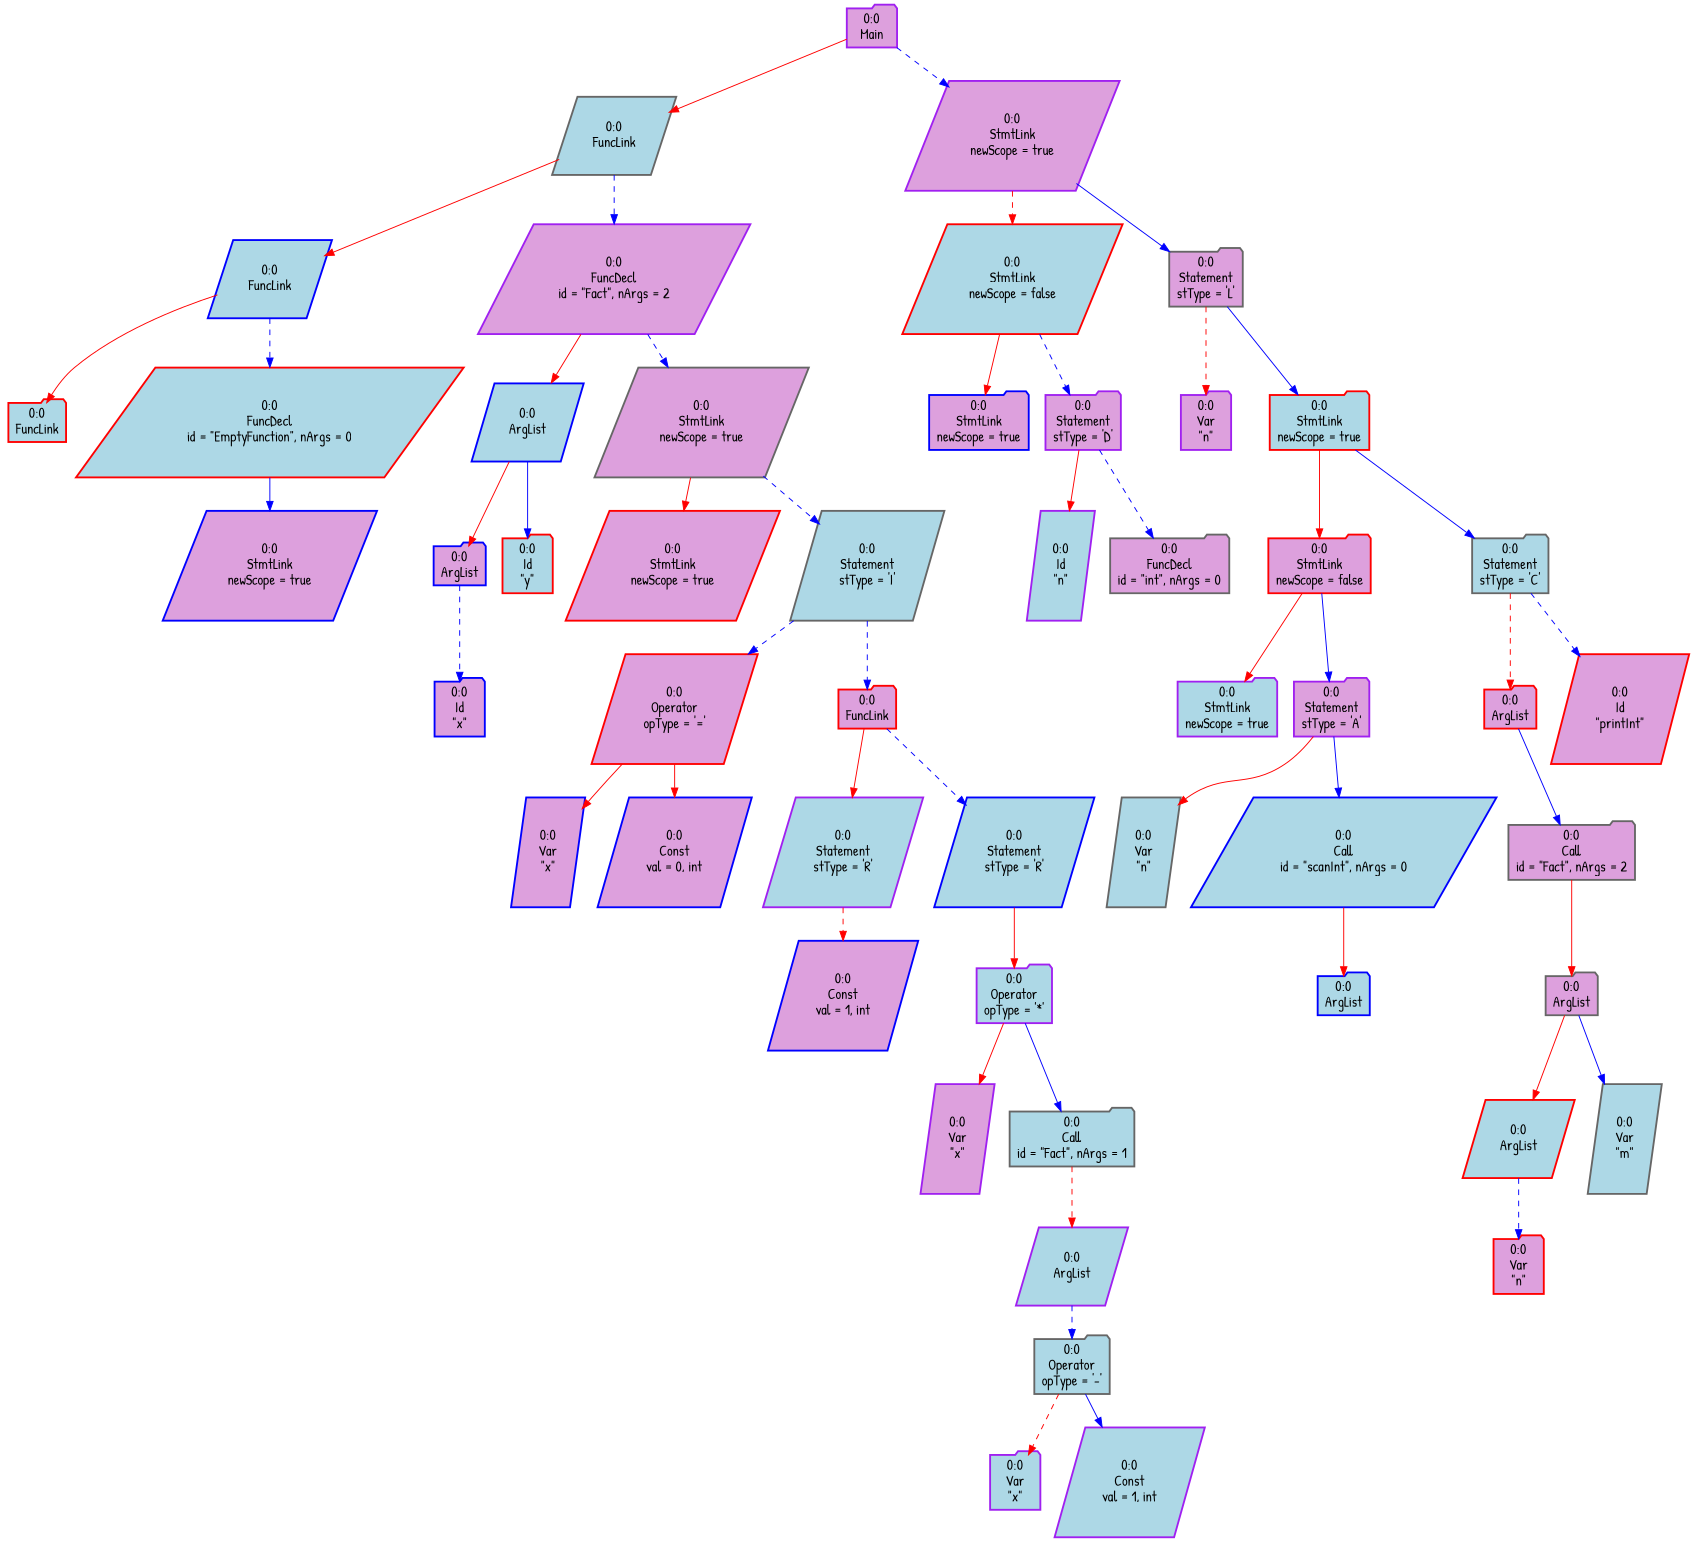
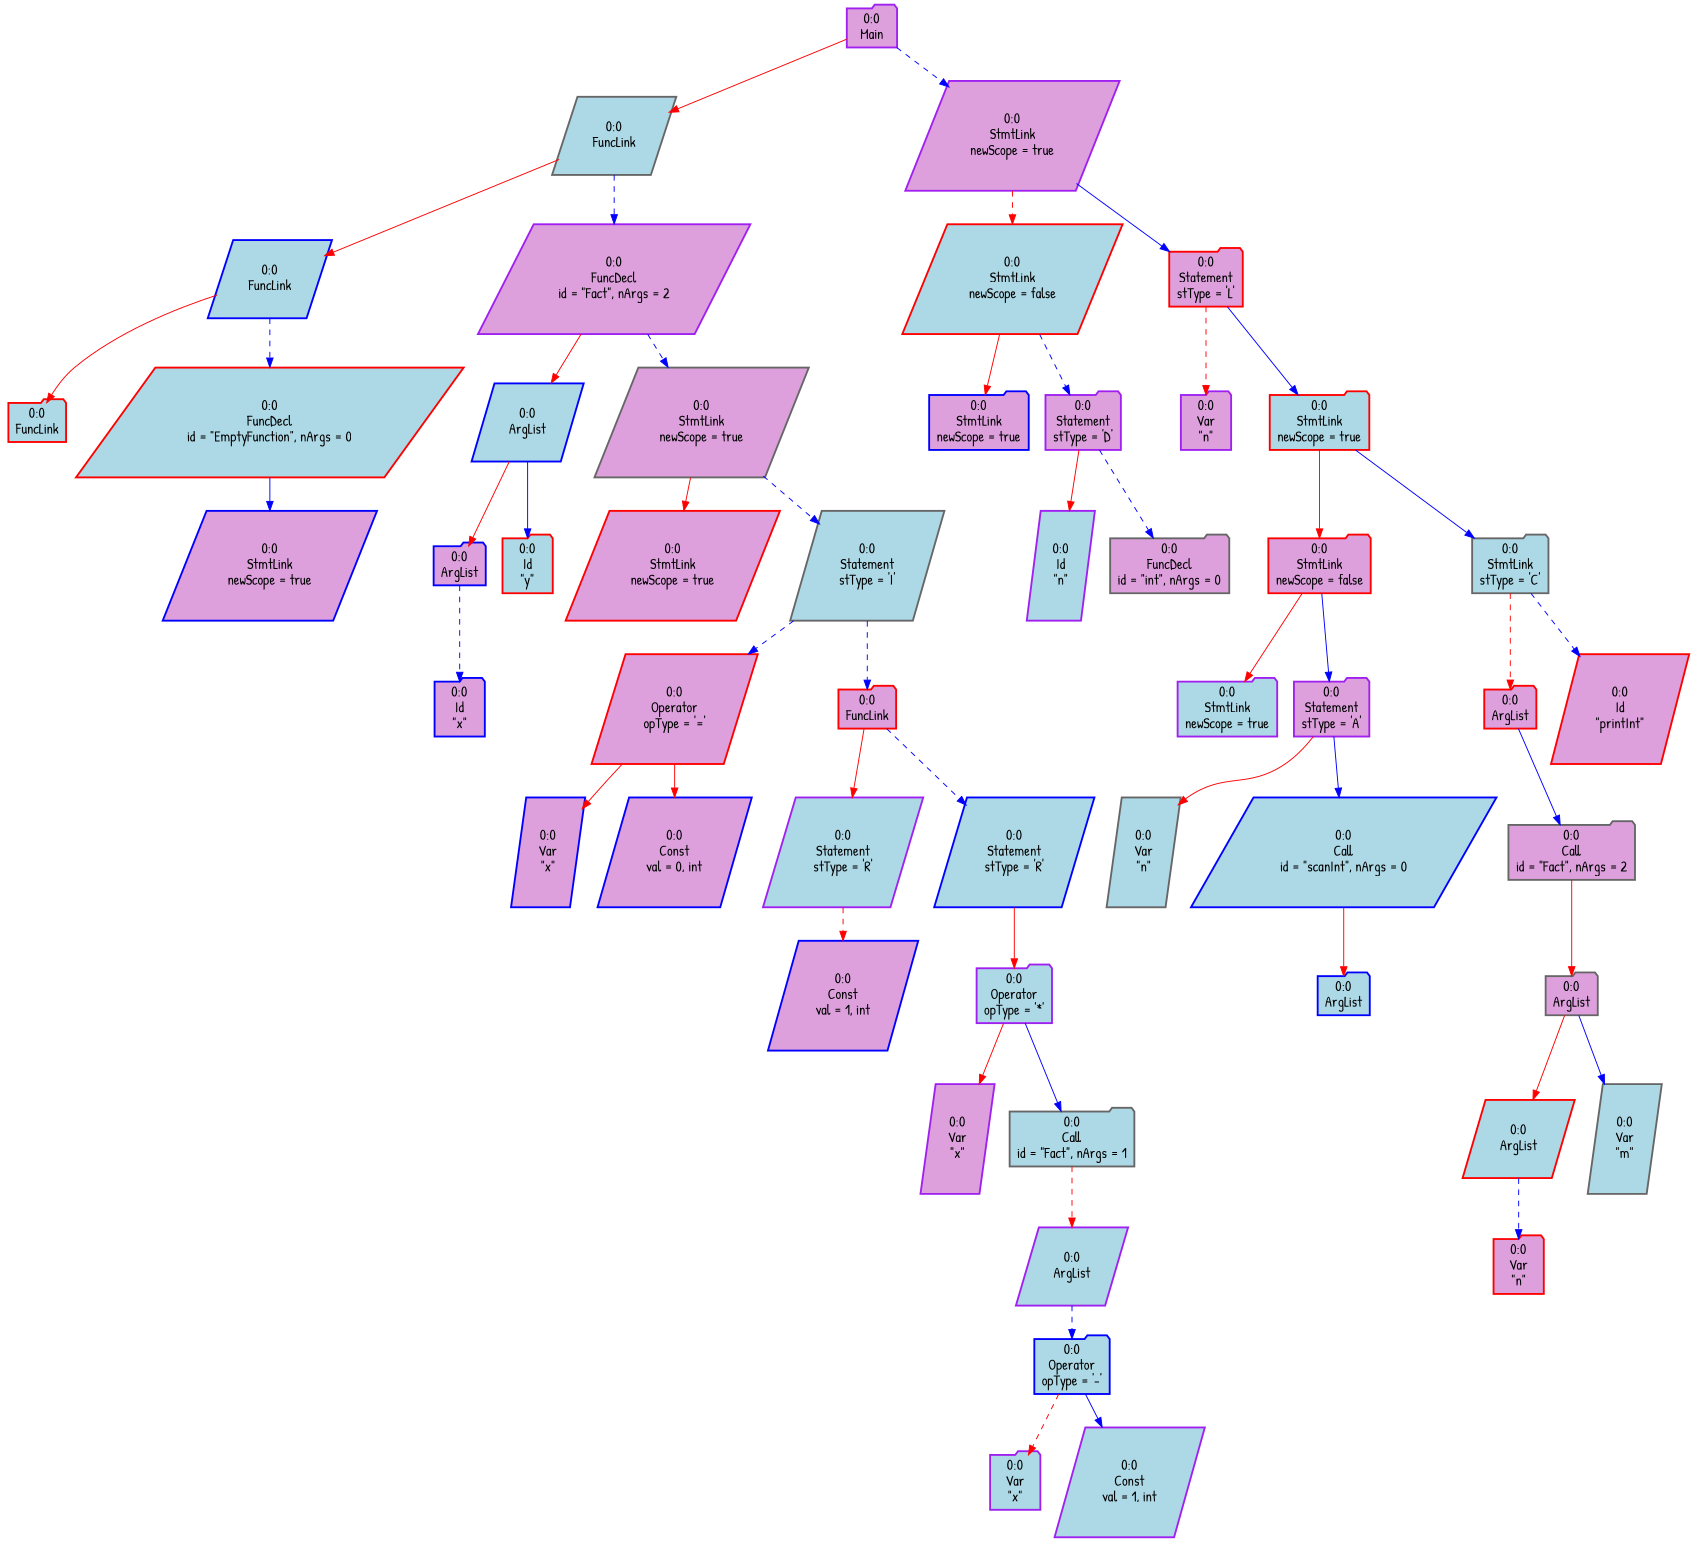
node "0:0 Statement stType = 'L'": color gray40 -> red
node "0:0 Statement stType = 'C'": label "0:0 Statement stType = 'C'" -> "0:0 StmtLink stType = 'C'"
node "0:0 Operator opType = '-'": color gray40 -> blue
